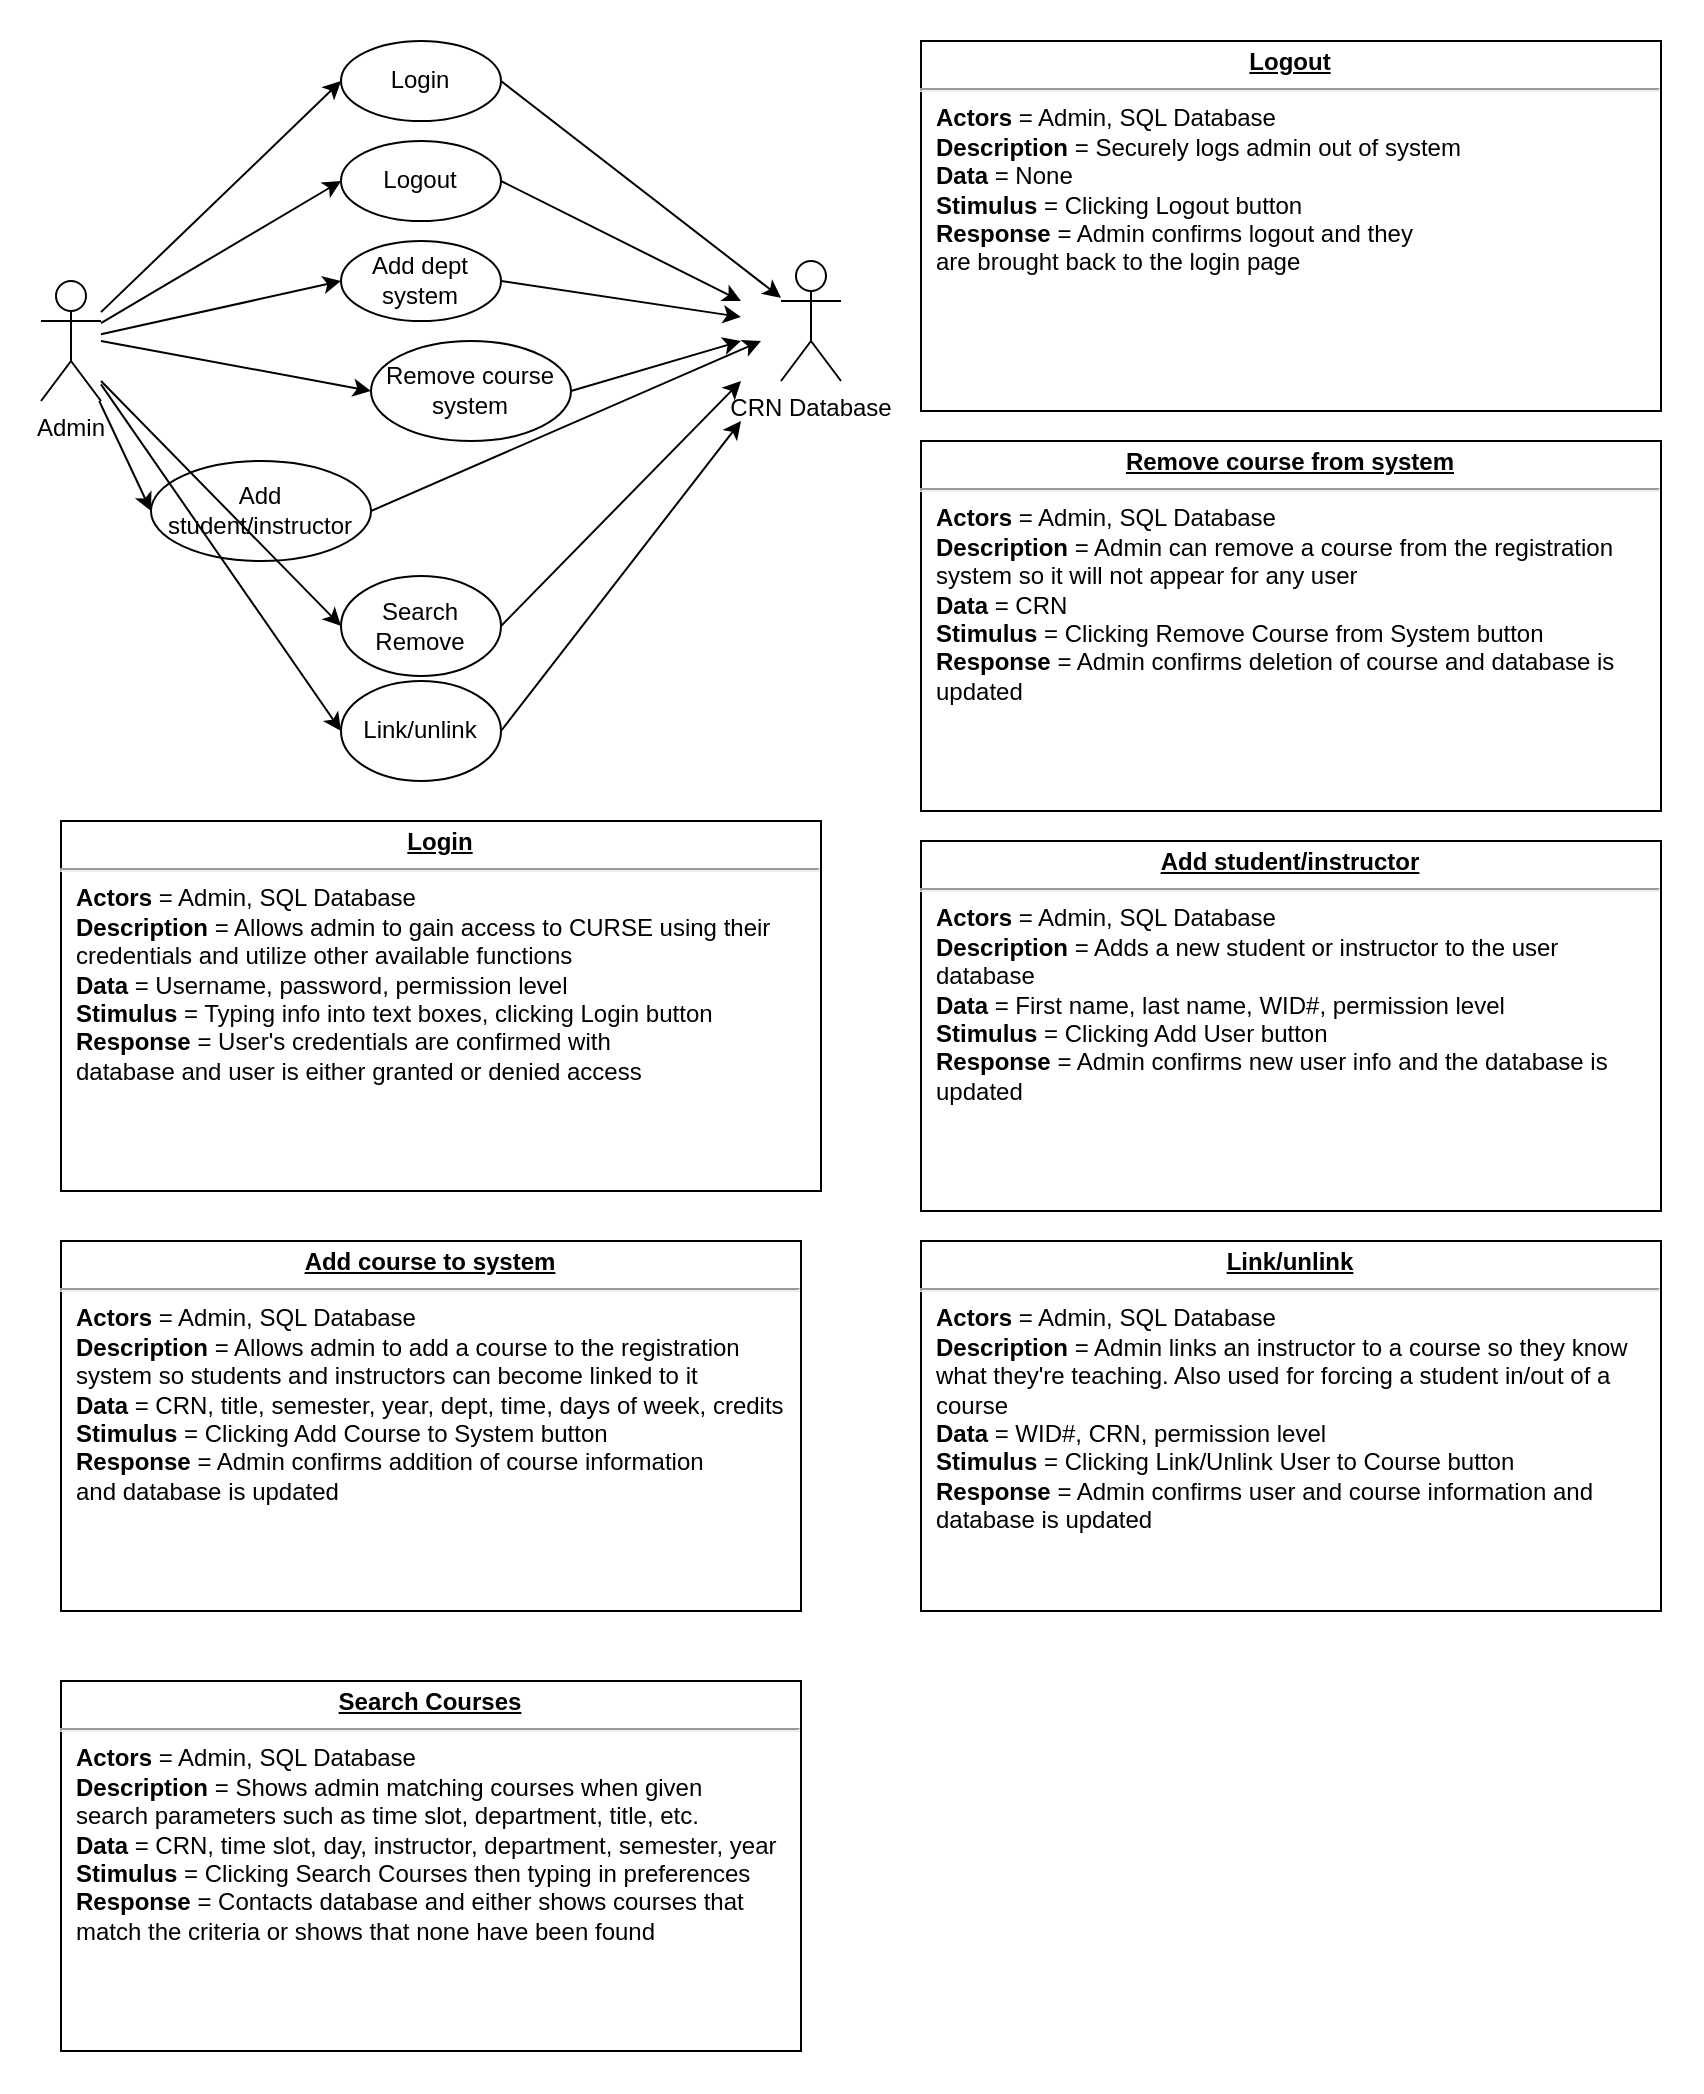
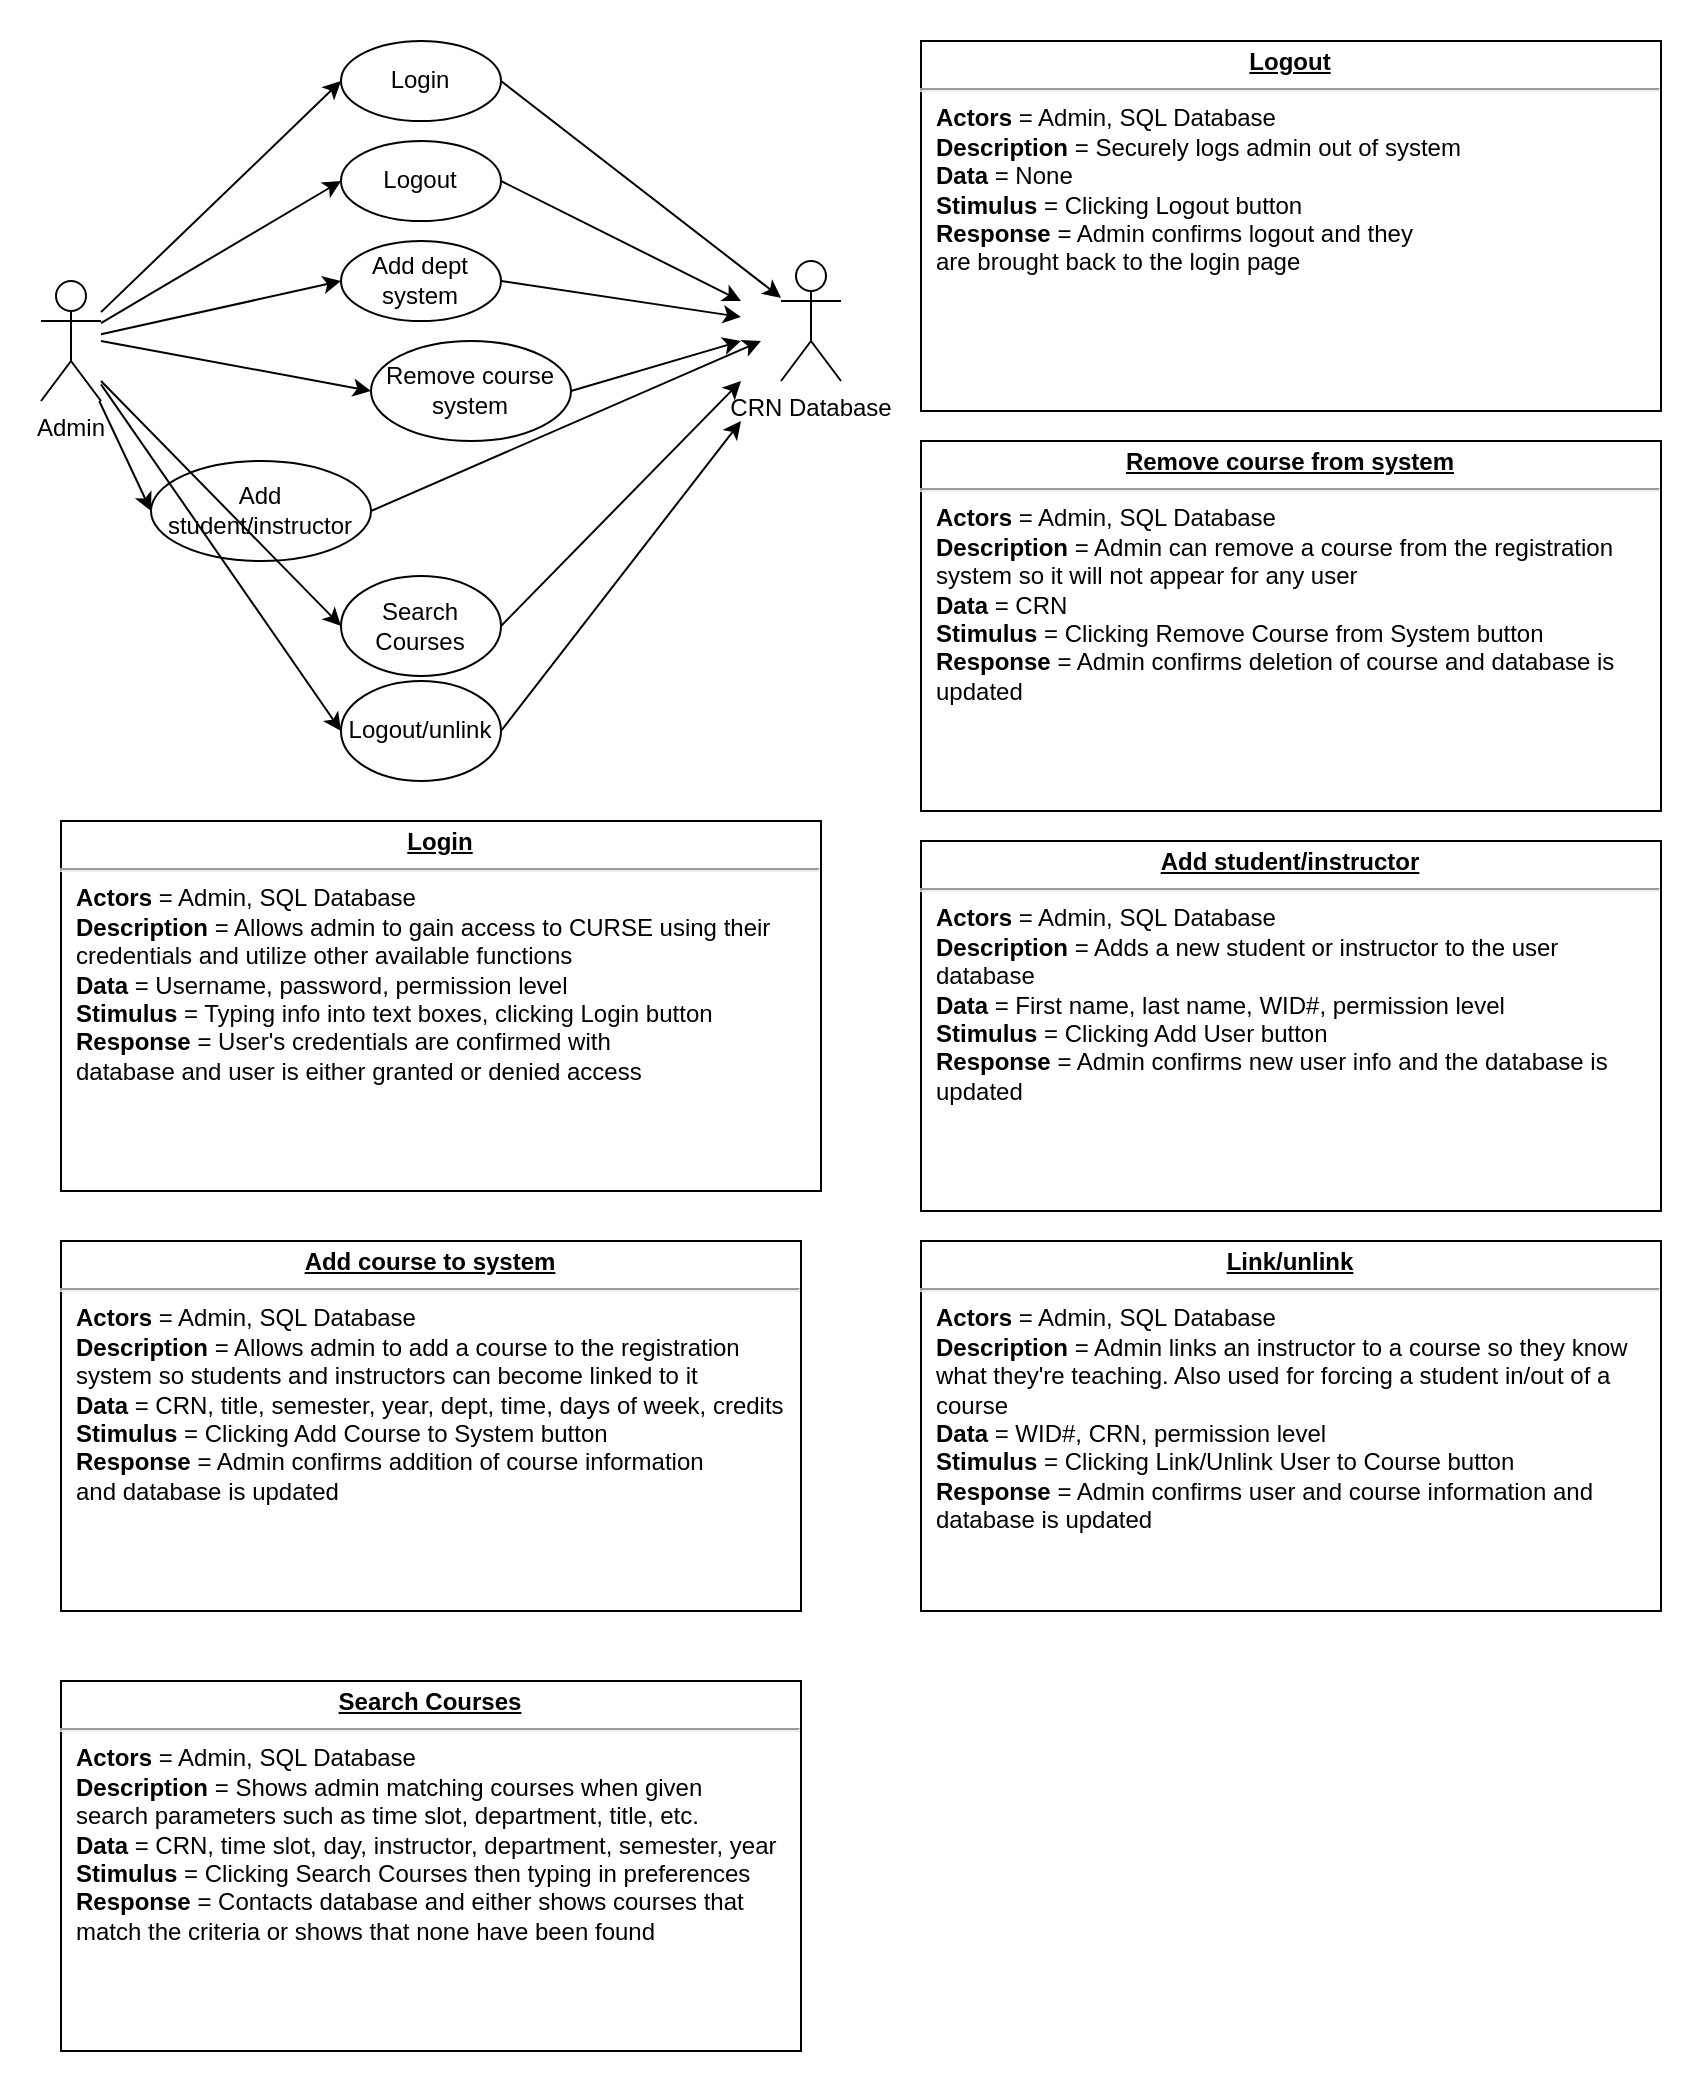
node "Search Remove": label "Search Remove" -> "Search Courses"
node "Link/unlink": label "Link/unlink" -> "Logout/unlink"
